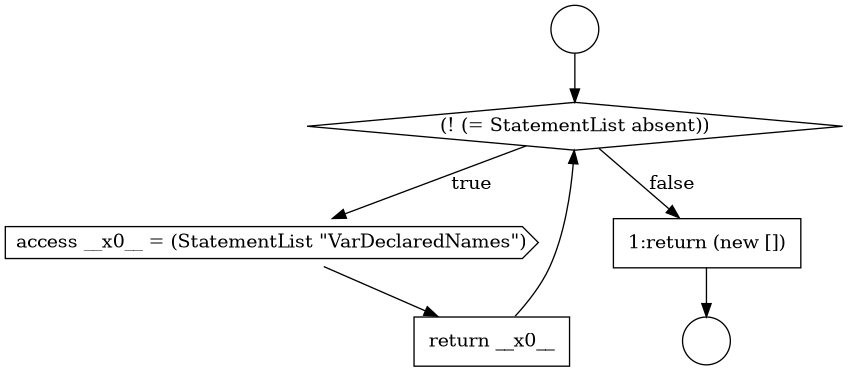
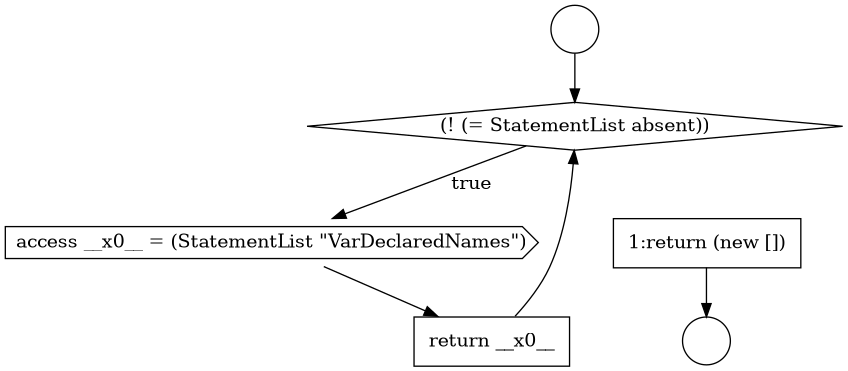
edge "(! (= StatementList absent))" -> "1:return (new [])": removed, label "false"
